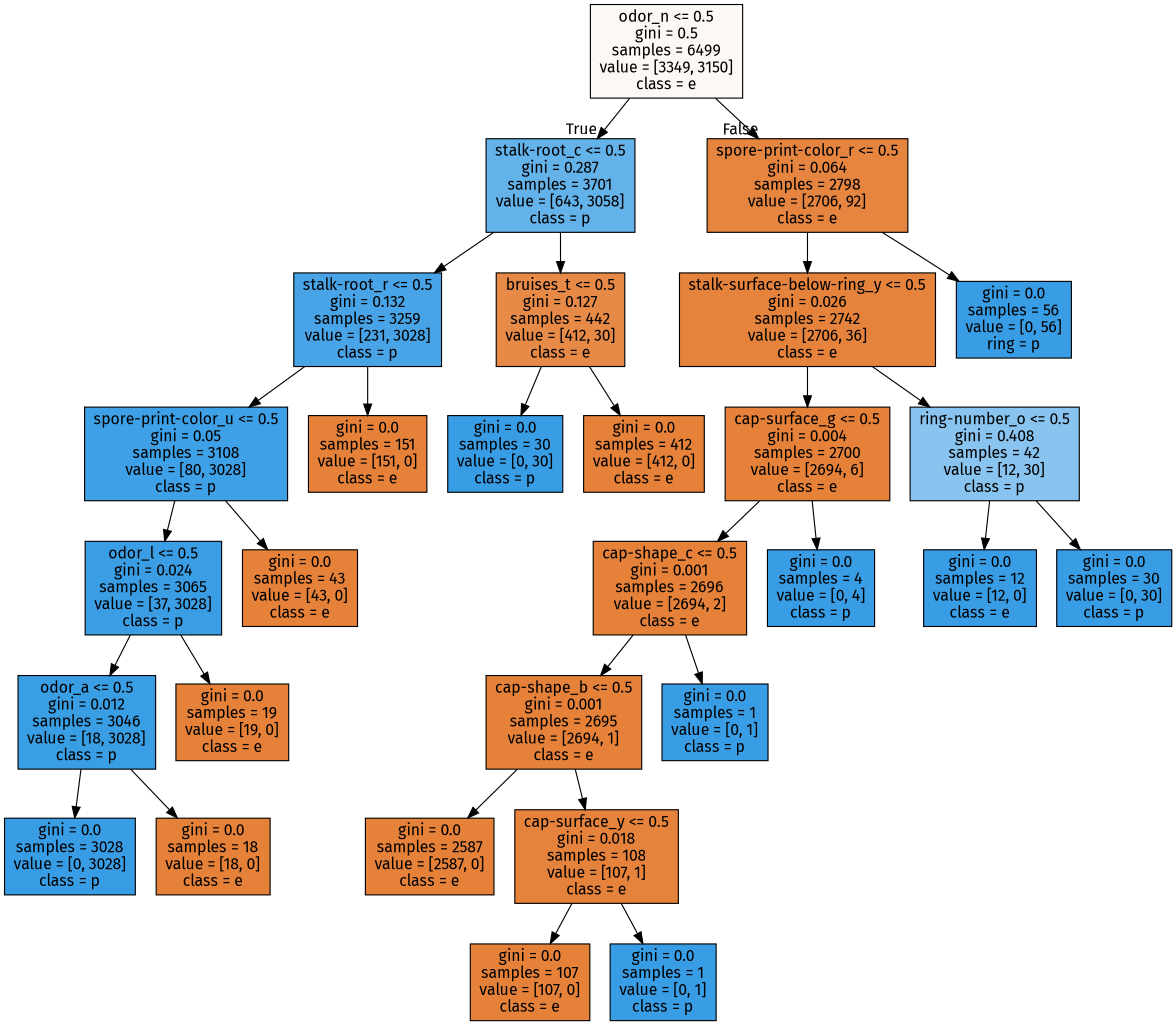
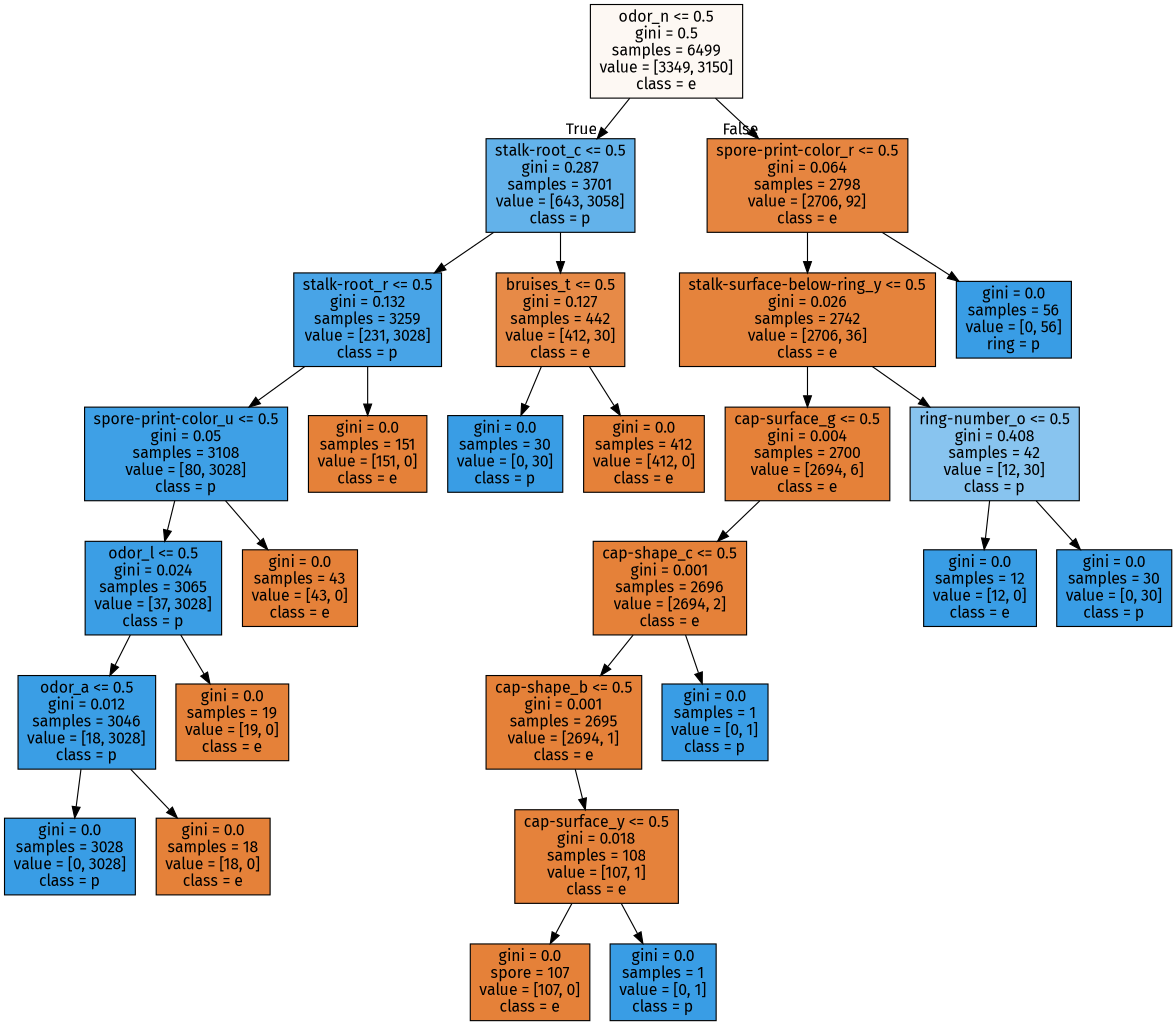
node "gini = 0.0 samples = 4 value = [0, 4] class = p": removed
node "gini = 0.0 samples = 2587 value = [2587, 0] class = e": removed
node "gini = 0.0 samples = 107 value = [107, 0] class = e": label "gini = 0.0 samples = 107 value = [107, 0] class = e" -> "gini = 0.0 spore = 107 value = [107, 0] class = e"
